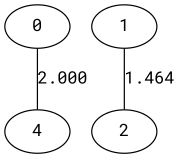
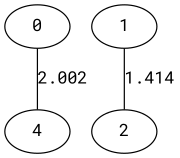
edge "0" -- "4": label "2.000" -> "2.002"
edge "1" -- "2": label "1.464" -> "1.414"
